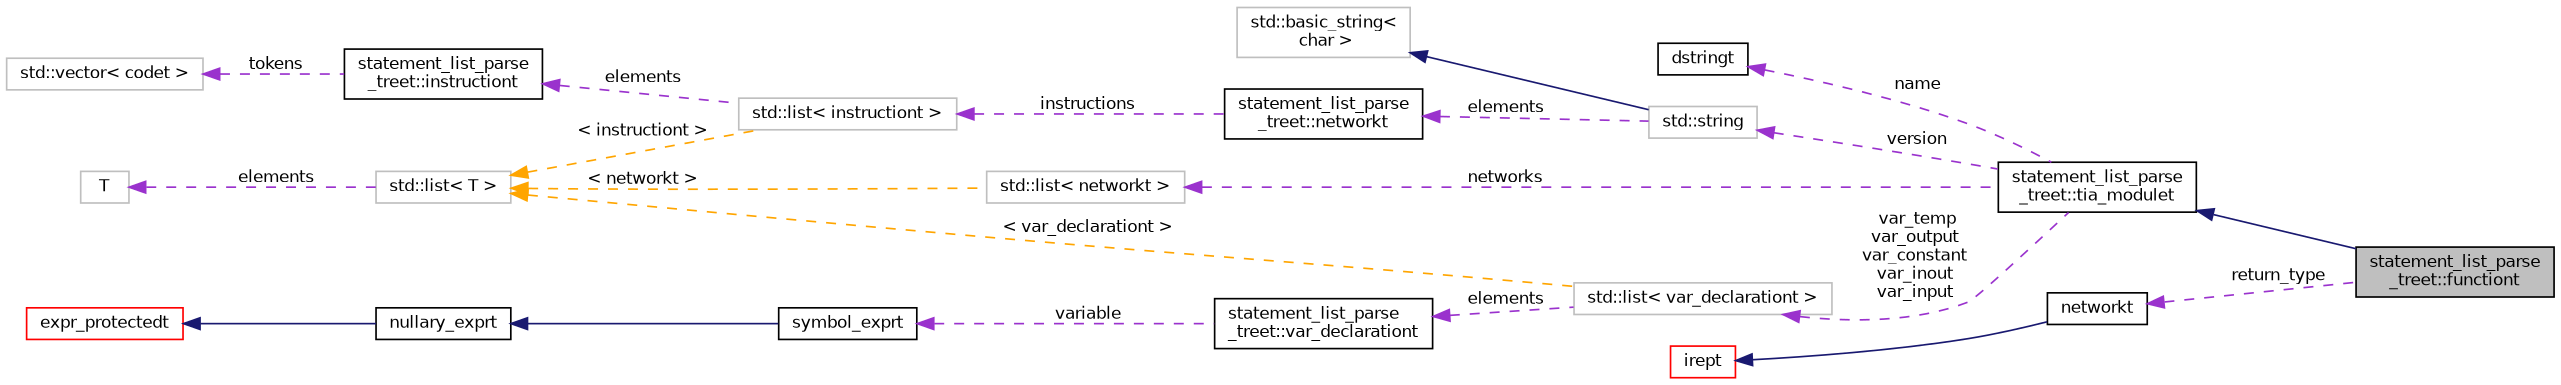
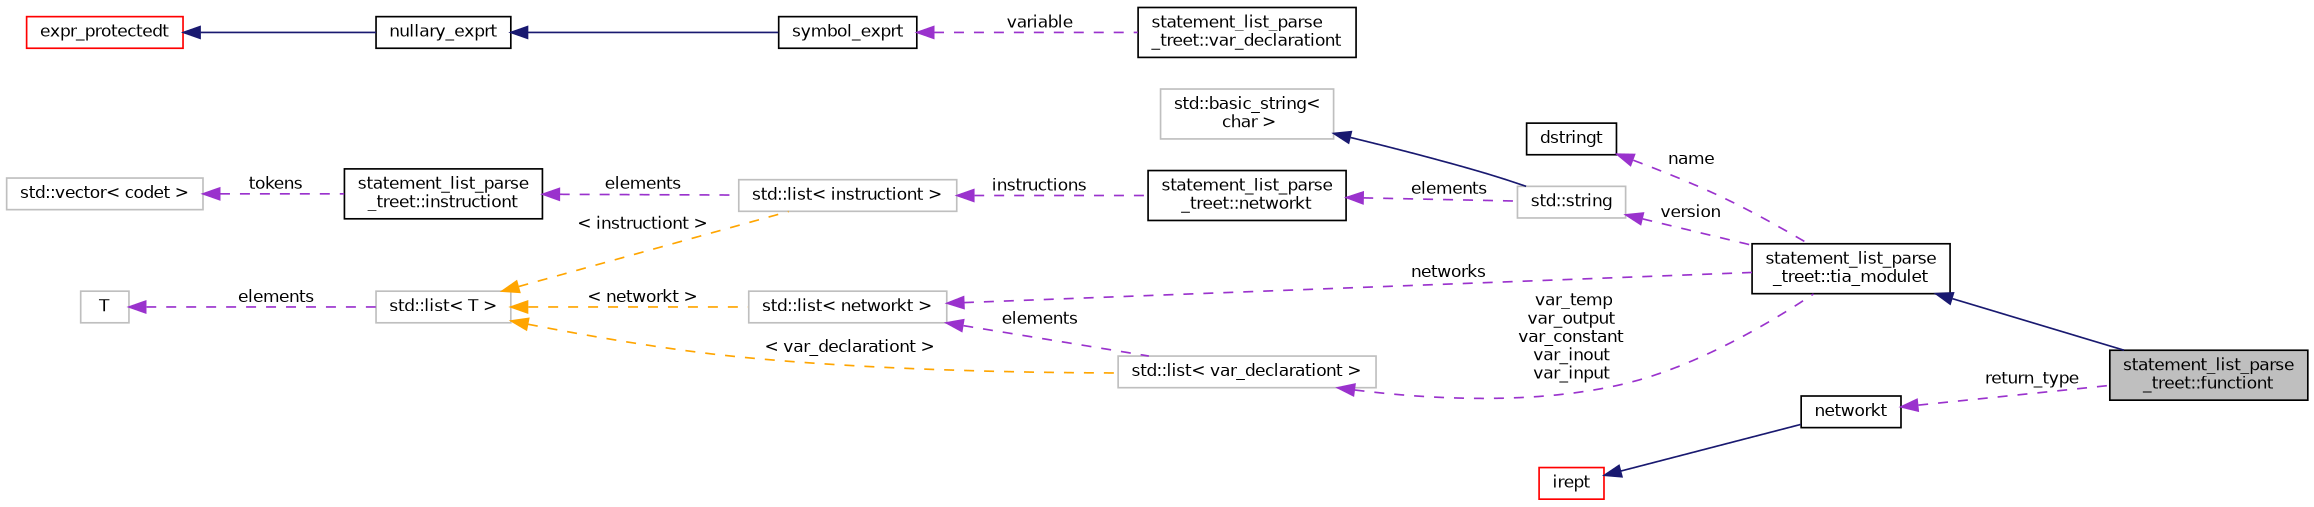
edge "std::list< var_declarationt >" -> "statement_list_parse _treet::var_declarationt": now "std::list< var_declarationt >" -> "std::list< networkt >"
